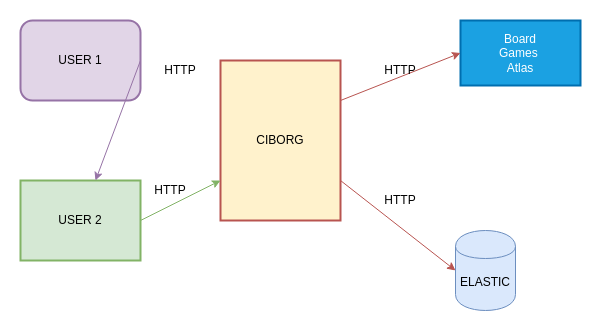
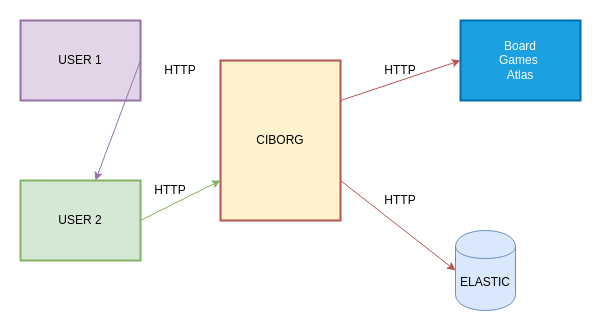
node "Board Games Atlas": size 120x65 -> 120x80
node "USER 1": shape rounded rectangle -> rectangle
